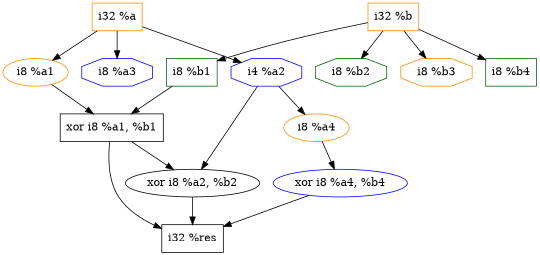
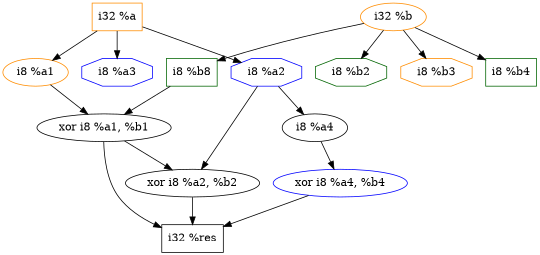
node "i32 %b": shape box -> ellipse
node "i8 %b1": label "i8 %b1" -> "i8 %b8"
node "i4 %a2": label "i4 %a2" -> "i8 %a2"
node "xor i8 %a1, %b1": shape box -> ellipse
node "i8 %a4": color darkorange -> black
